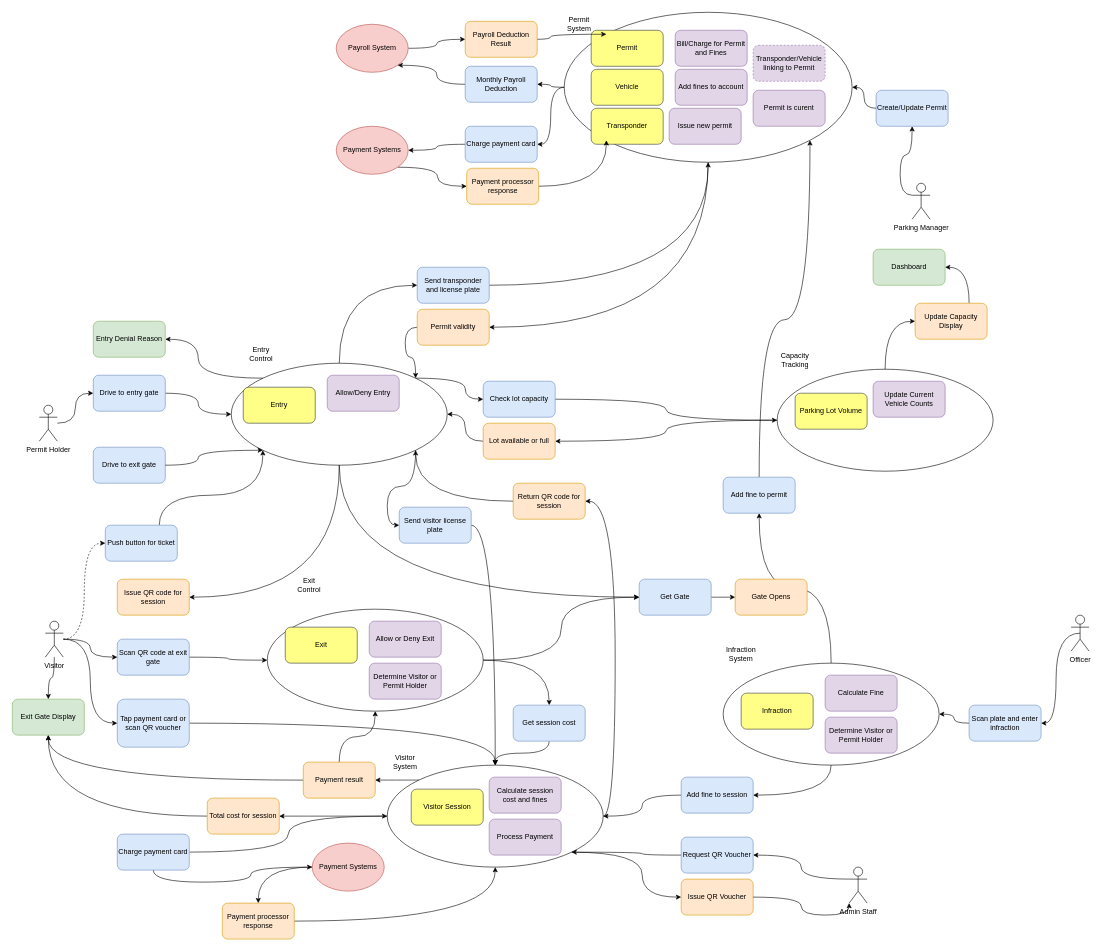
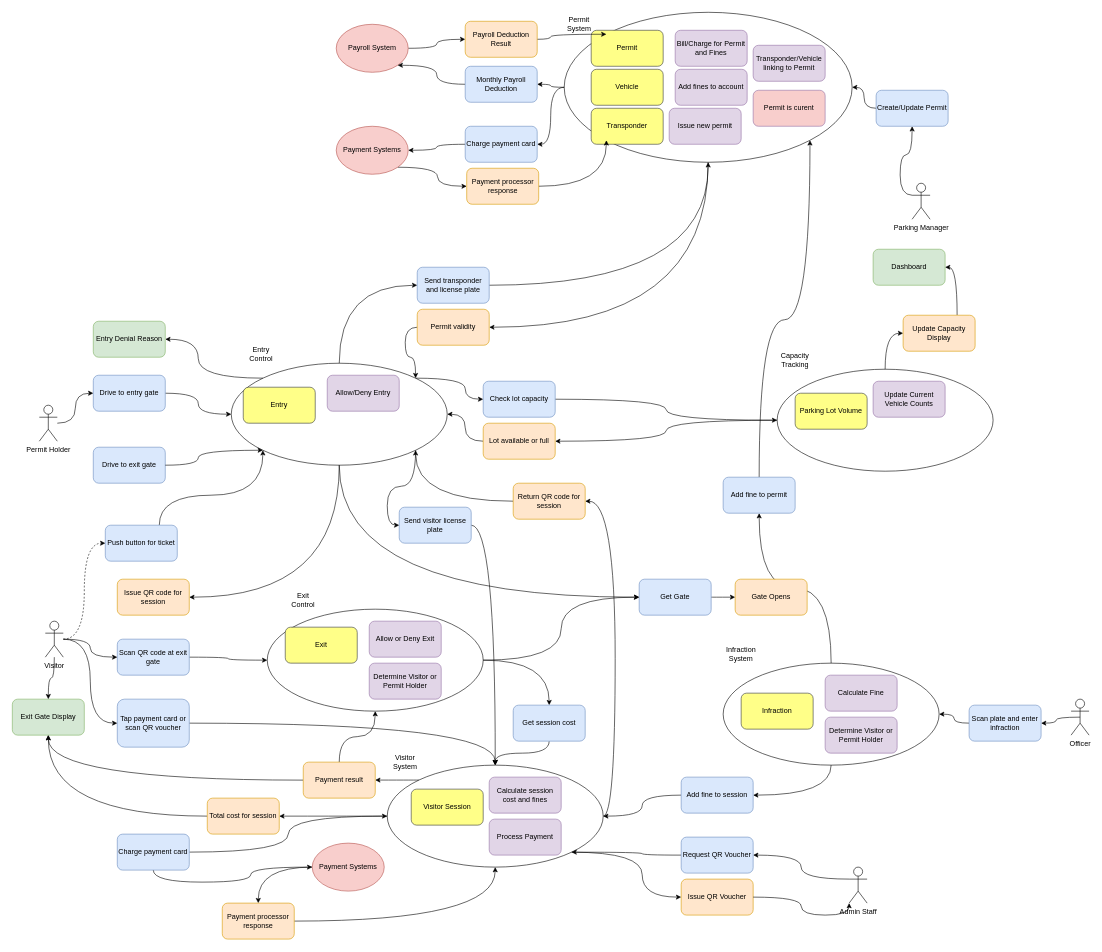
node "Transponder/Vehicle linking to Permit": style dashed -> solid
node "Permit is curent": fillcolor #e1d5e7 -> #f8cecc
node "Update Capacity Display": moved (951, 321) -> (939, 333)
node "Exit Control": moved (309, 585) -> (303, 600)
node "Officer": moved (1080, 633) -> (1080, 717)
